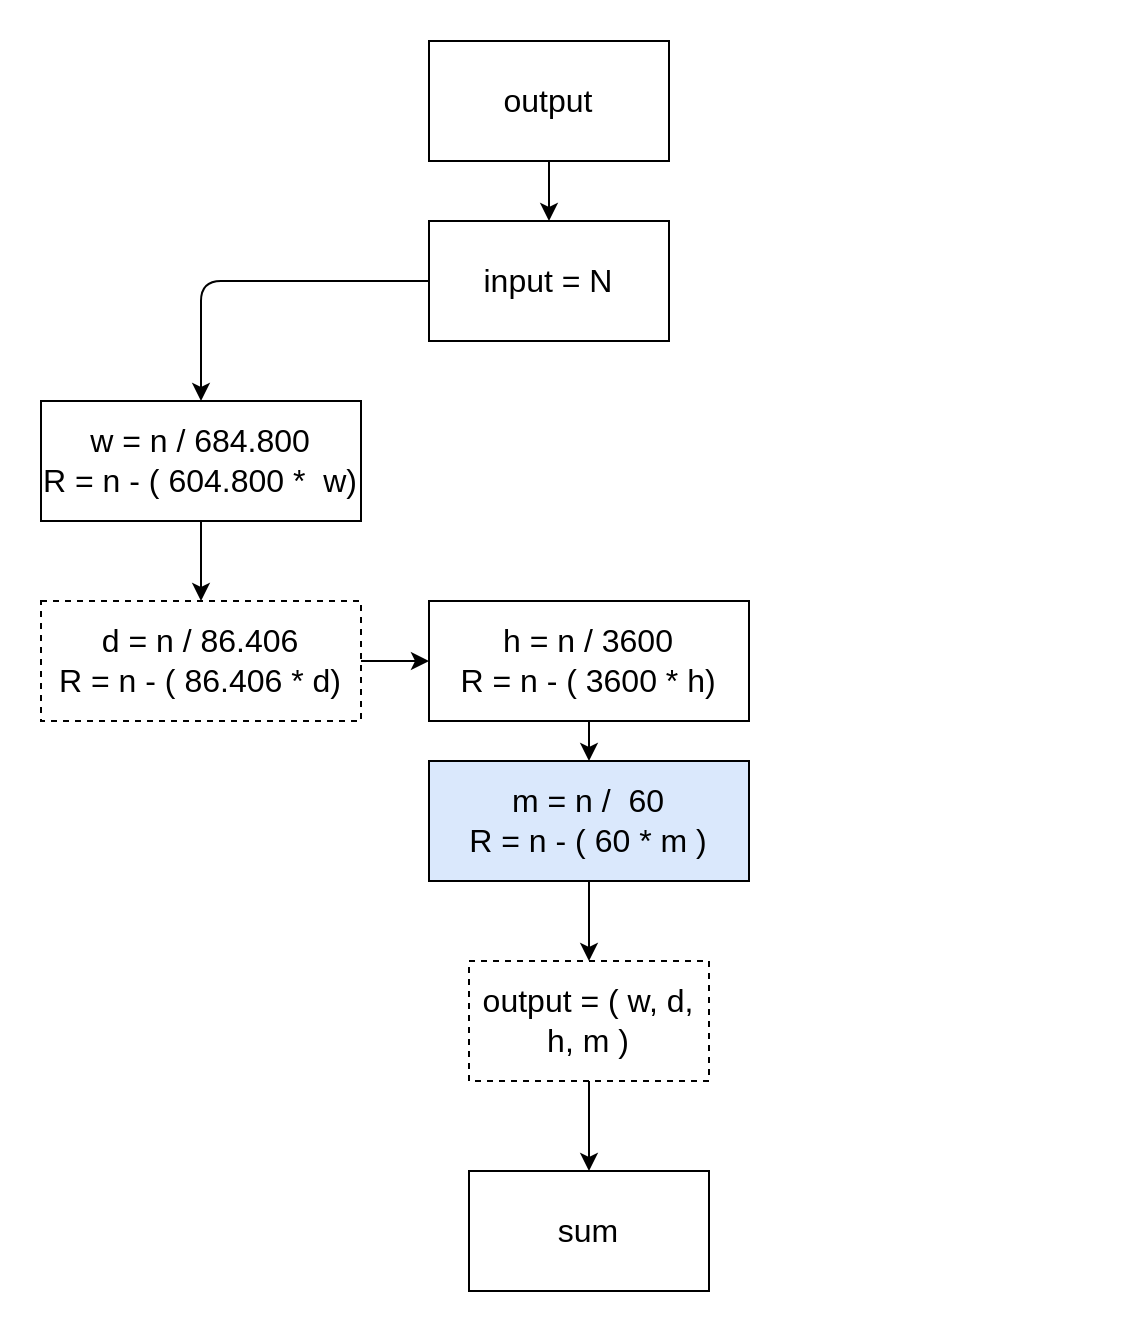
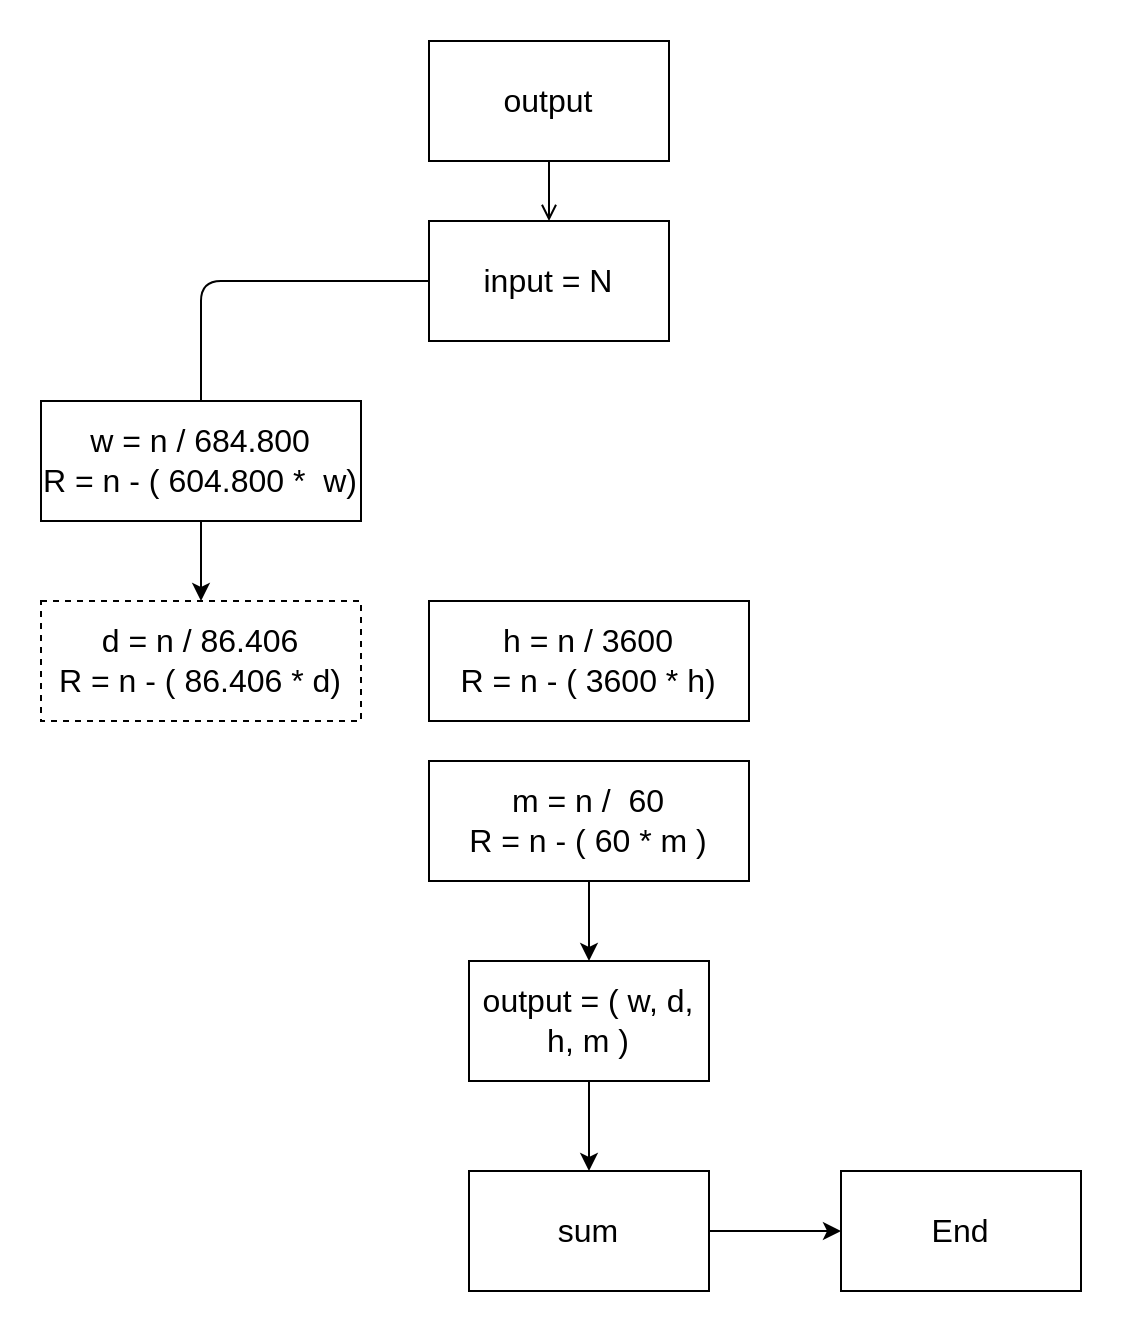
edge "output" -> "input = N": arrowhead classic -> open
edge "input = N" -> "w = n / 684.800 R = n - ( 604.800 * w)": arrowhead classic -> none
edge "d = n / 86.406 R = n - ( 86.406 * d)" -> "h = n / 3600 R = n - ( 3600 * h)": removed
edge "h = n / 3600 R = n - ( 3600 * h)" -> "m = n / 60 R = n - ( 60 * m )": removed
node "m = n / 60 R = n - ( 60 * m )": fillcolor #dae8fc -> #ffffff
node "output = ( w, d, h, m )": style dashed -> solid
edge "sum" -> "End": added
node "End": added
